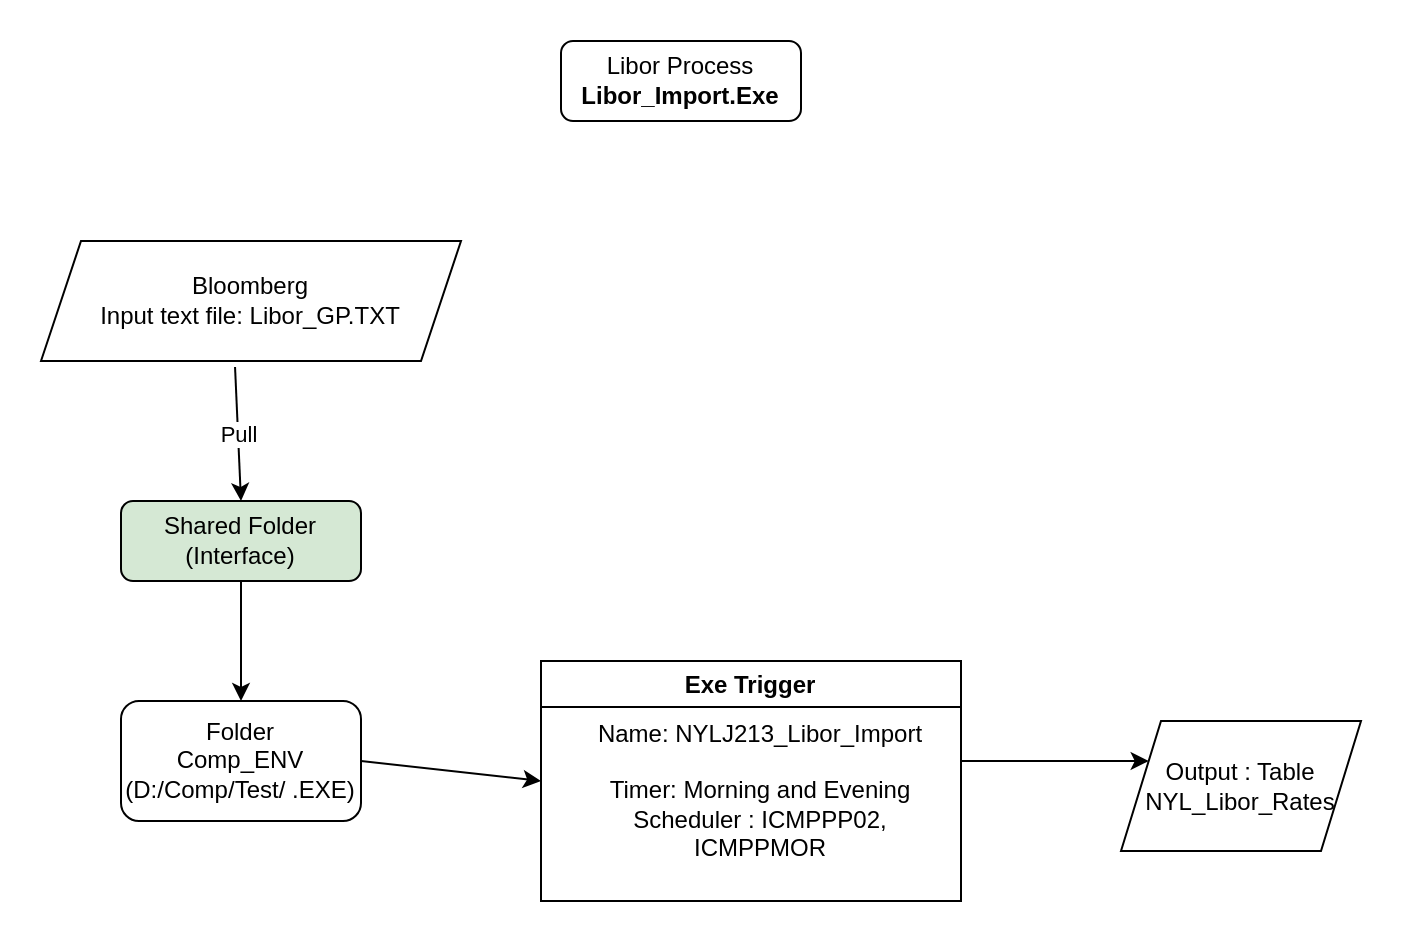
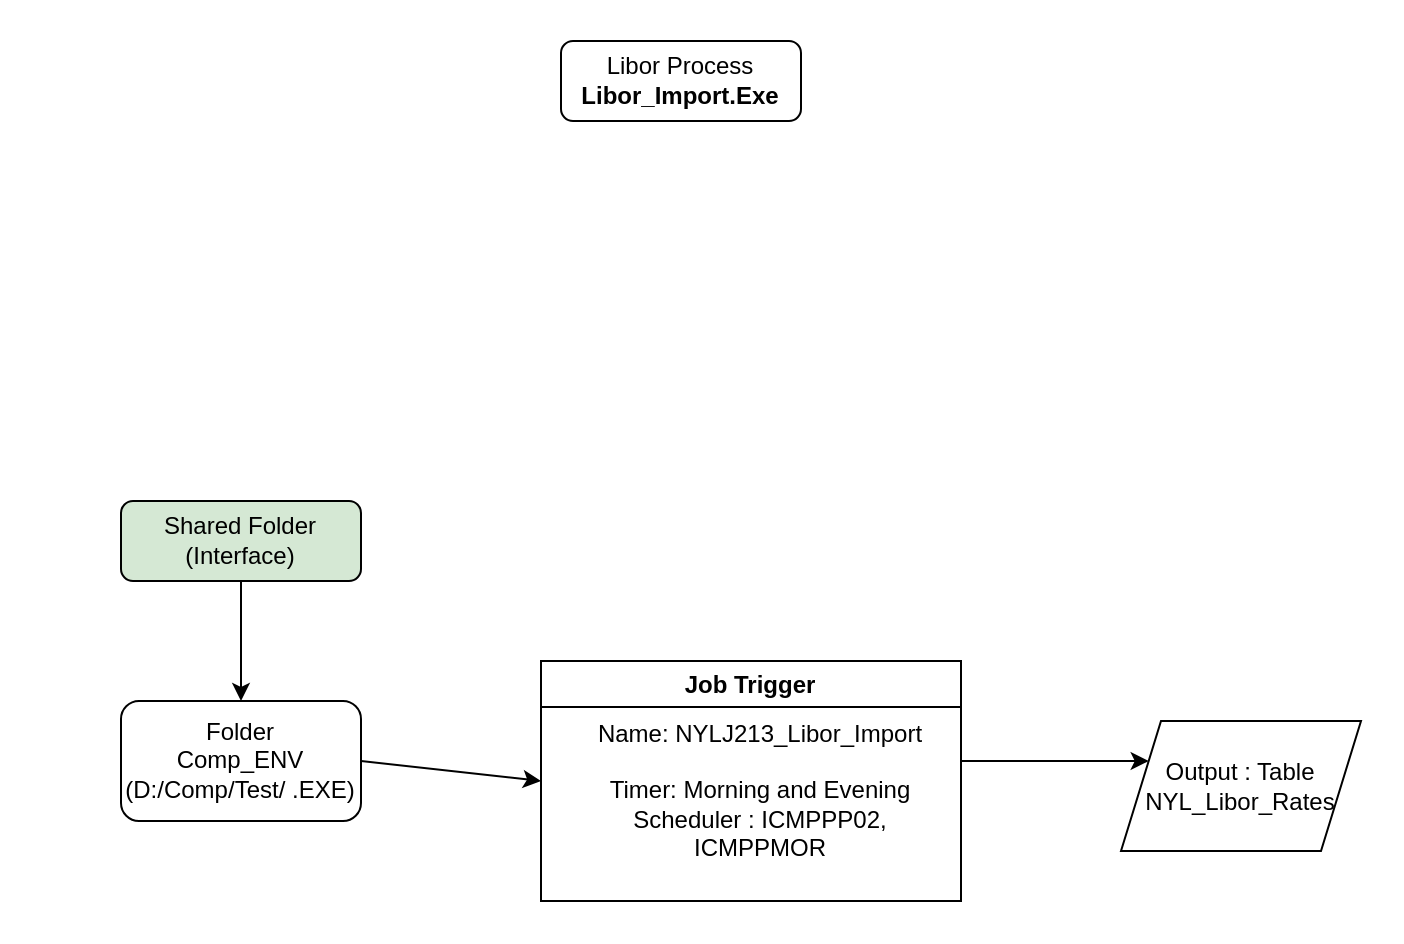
node "Bloomberg Input text file: Libor_GP.TXT": removed
edge "Bloomberg Input text file: Libor_GP.TXT" -> "Shared Folder (Interface)": removed, label "Pull"
node "Exe Trigger": label "Exe Trigger" -> "Job Trigger"
